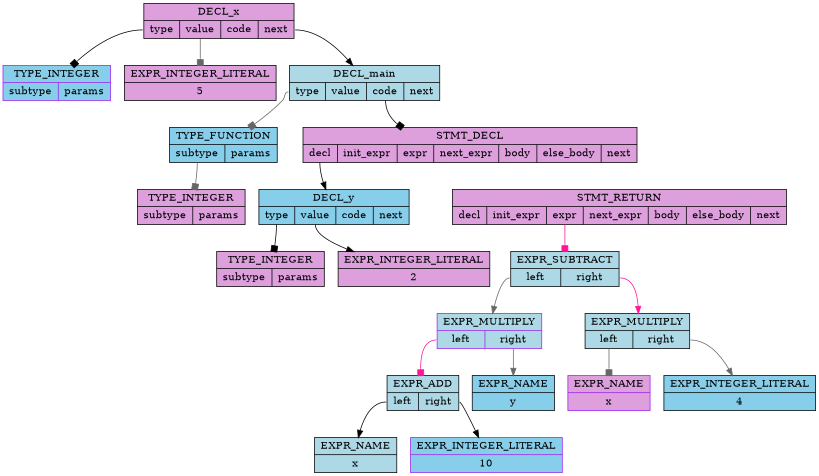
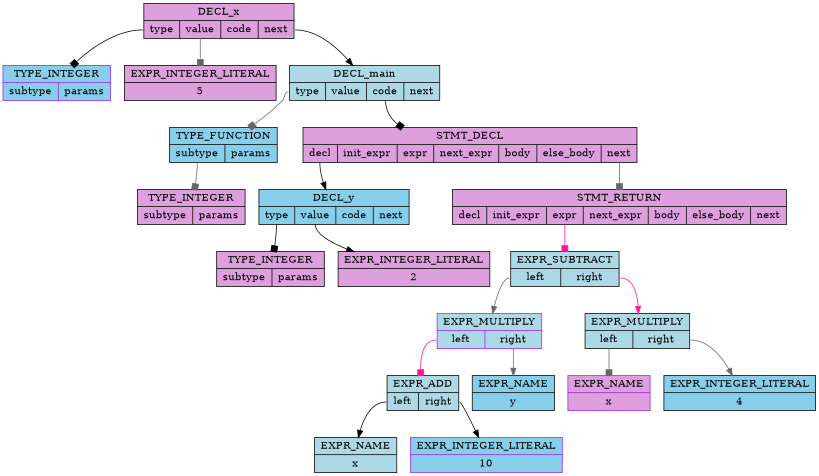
edge "STMT_DECL" -> "STMT_RETURN": added
